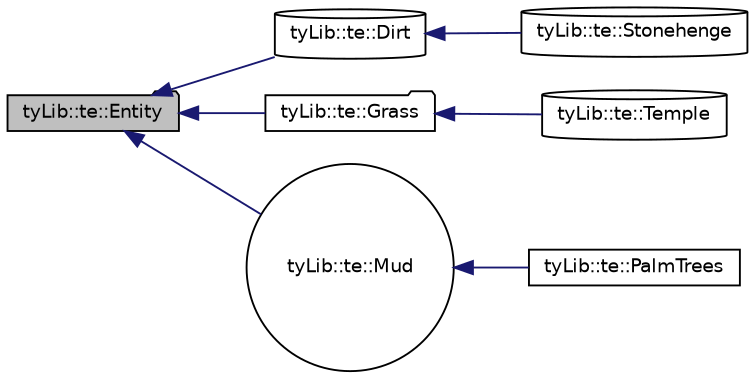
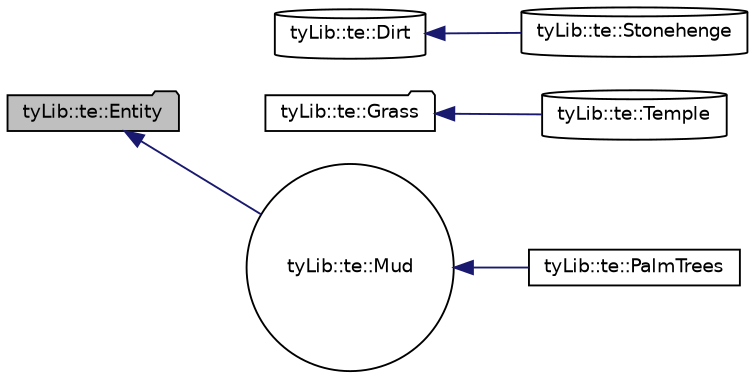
edge "tyLib::te::Dirt" -> "tyLib::te::Entity": removed
edge "tyLib::te::Grass" -> "tyLib::te::Entity": removed
